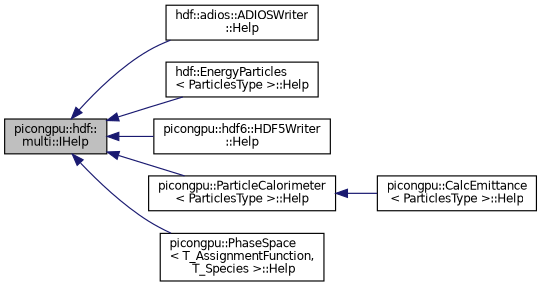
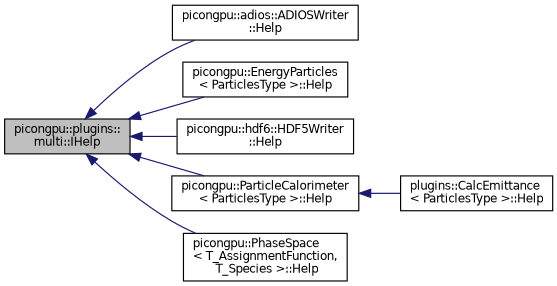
node "hdf::adios::ADIOSWriter ::Help": label "hdf::adios::ADIOSWriter ::Help" -> "picongpu::adios::ADIOSWriter ::Help"
node "hdf::EnergyParticles < ParticlesType >::Help": label "hdf::EnergyParticles < ParticlesType >::Help" -> "picongpu::EnergyParticles < ParticlesType >::Help"
node "picongpu::hdf:: multi::IHelp": label "picongpu::hdf:: multi::IHelp" -> "picongpu::plugins:: multi::IHelp"
node "picongpu::CalcEmittance < ParticlesType >::Help": label "picongpu::CalcEmittance < ParticlesType >::Help" -> "plugins::CalcEmittance < ParticlesType >::Help"
